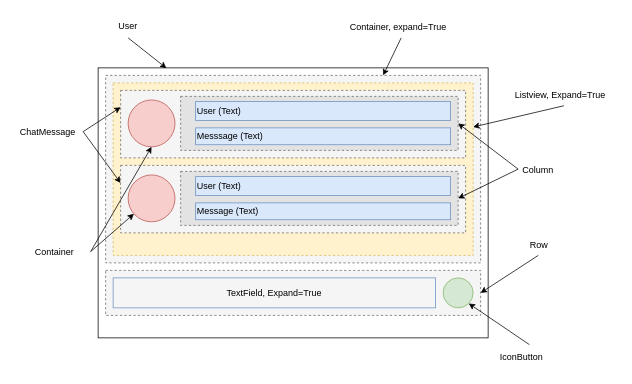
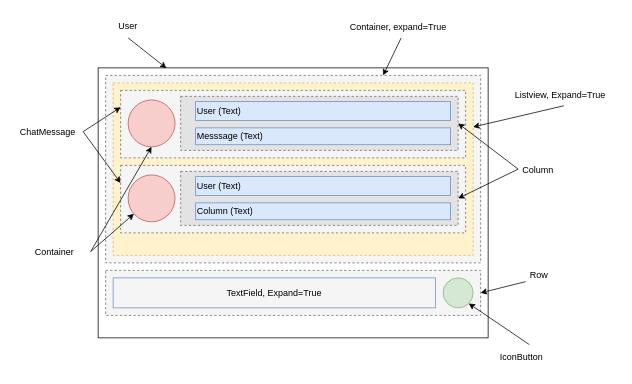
node "Message (Text)": label "Message (Text)" -> "Column (Text)"
node "Row": moved (555, 244) -> (555, 274)
